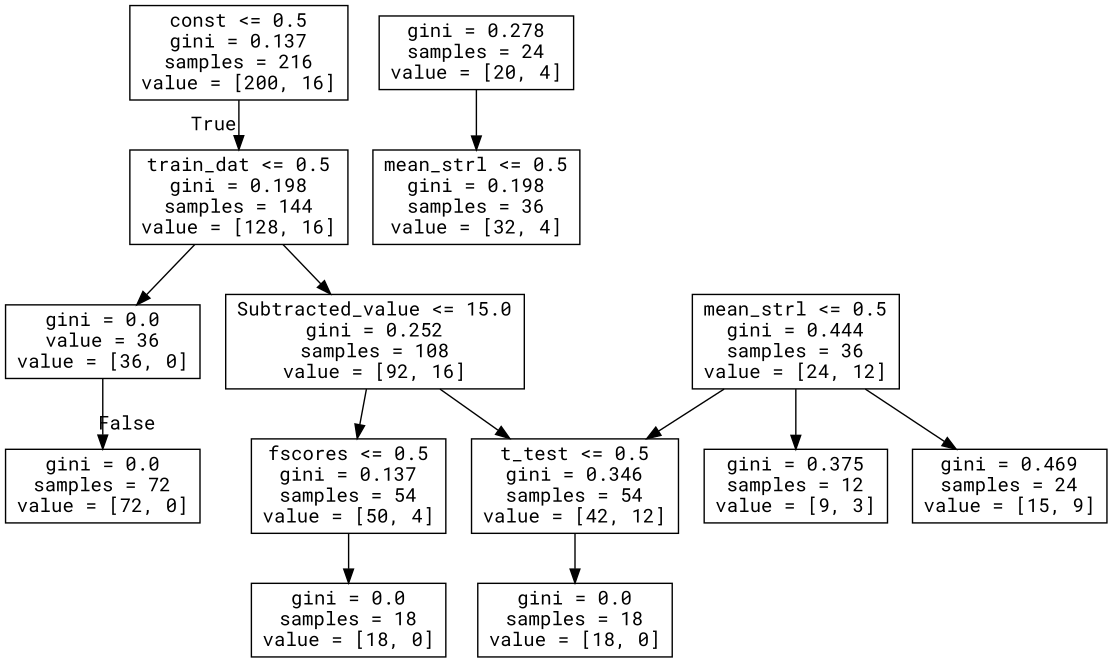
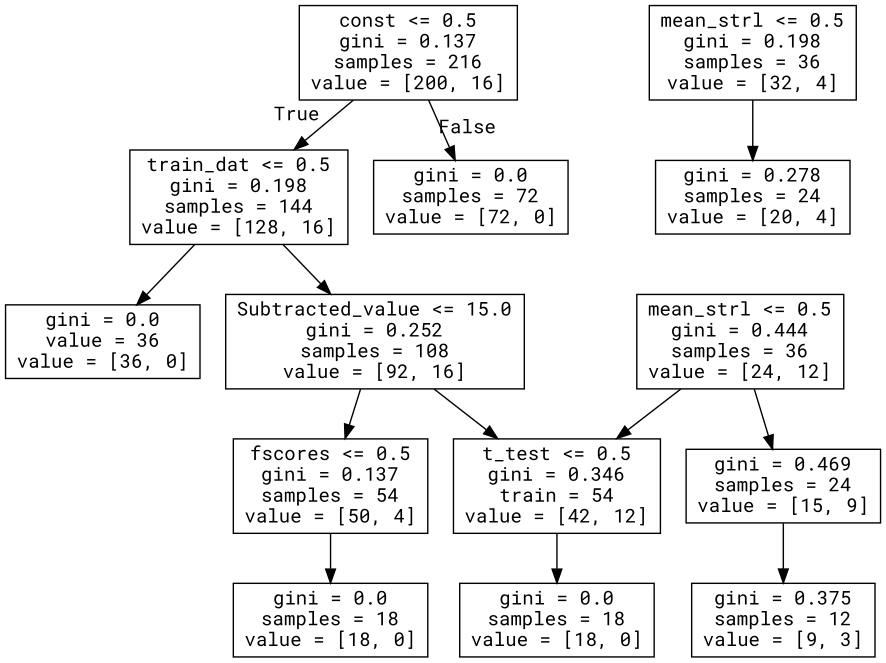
edge "gini = 0.278 samples = 24 value = [20, 4]" -> "mean_strl <= 0.5 gini = 0.198 samples = 36 value = [32, 4]": reversed
edge "gini = 0.0 value = 36 value = [36, 0]" -> "gini = 0.0 samples = 72 value = [72, 0]": now "const <= 0.5 gini = 0.137 samples = 216 value = [200, 16]" -> "gini = 0.0 samples = 72 value = [72, 0]"
edge "mean_strl <= 0.5 gini = 0.444 samples = 36 value = [24, 12]" -> "gini = 0.375 samples = 12 value = [9, 3]": now "gini = 0.469 samples = 24 value = [15, 9]" -> "gini = 0.375 samples = 12 value = [9, 3]"
node "t_test <= 0.5 gini = 0.346 samples = 54 value = [42, 12]": label "t_test <= 0.5 gini = 0.346 samples = 54 value = [42, 12]" -> "t_test <= 0.5 gini = 0.346 train = 54 value = [42, 12]"
